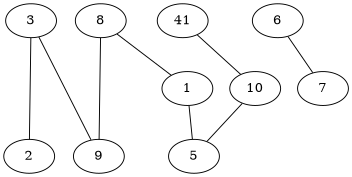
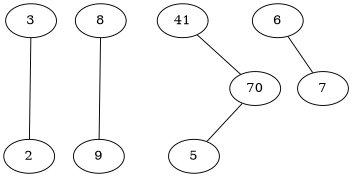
edge "3" -- "9": removed
node "1": removed
node "10": label "10" -> "70"
